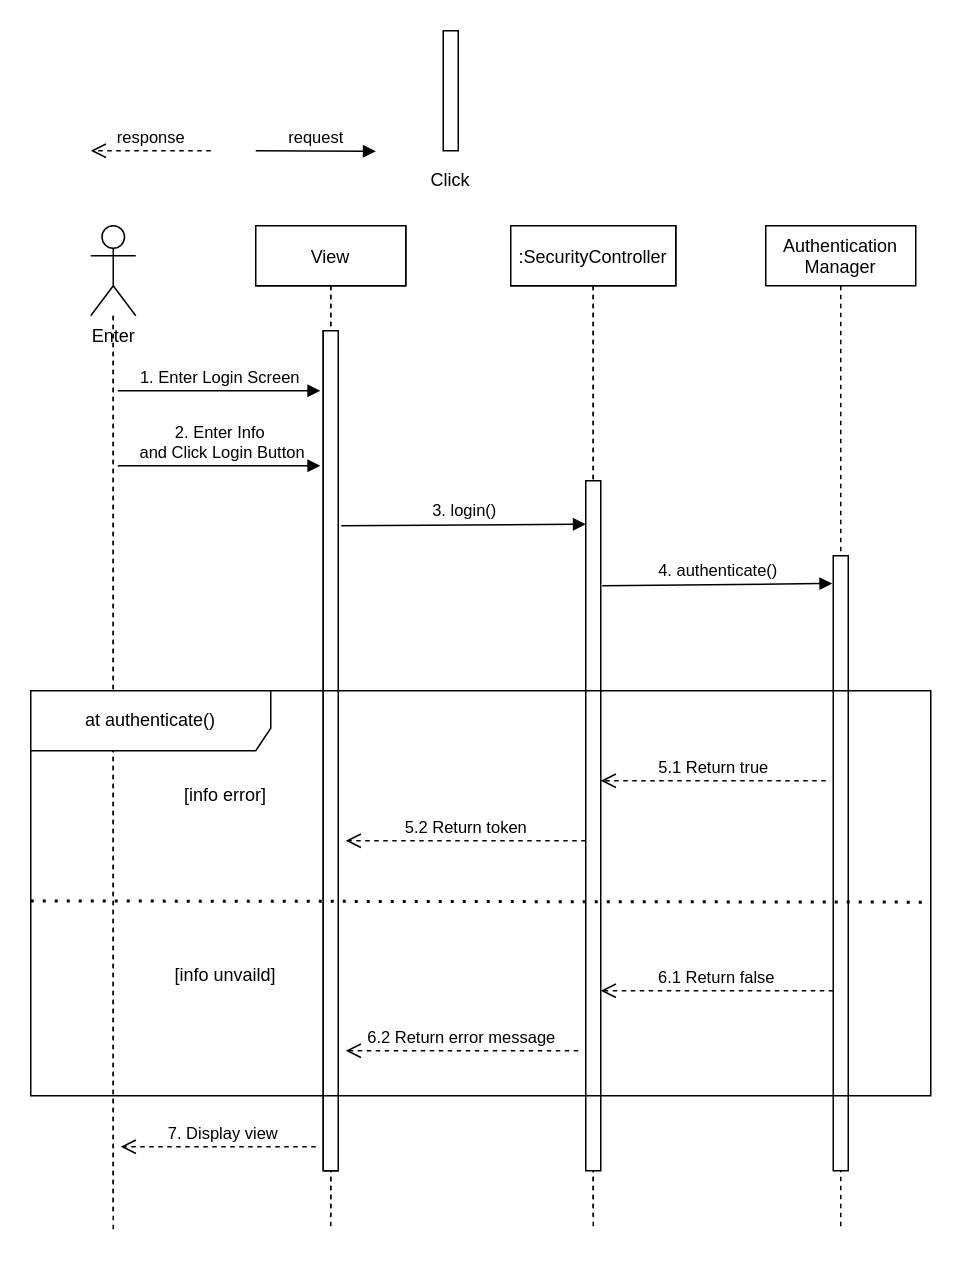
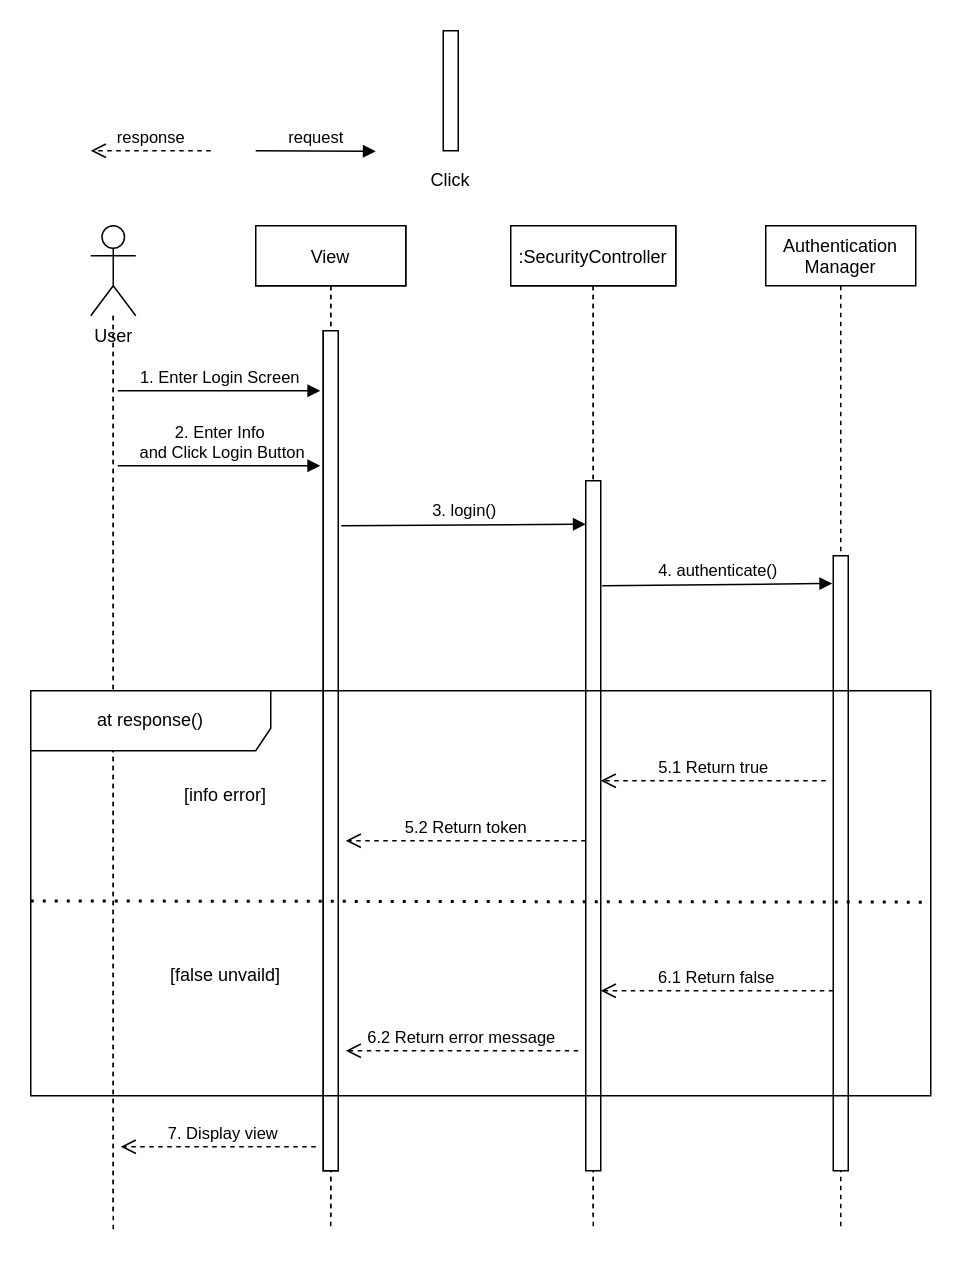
node "Enter": label "Enter" -> "User"
node "at authenticate()": label "at authenticate()" -> "at response()"
node "[info unvaild]": label "[info unvaild]" -> "[false unvaild]"
